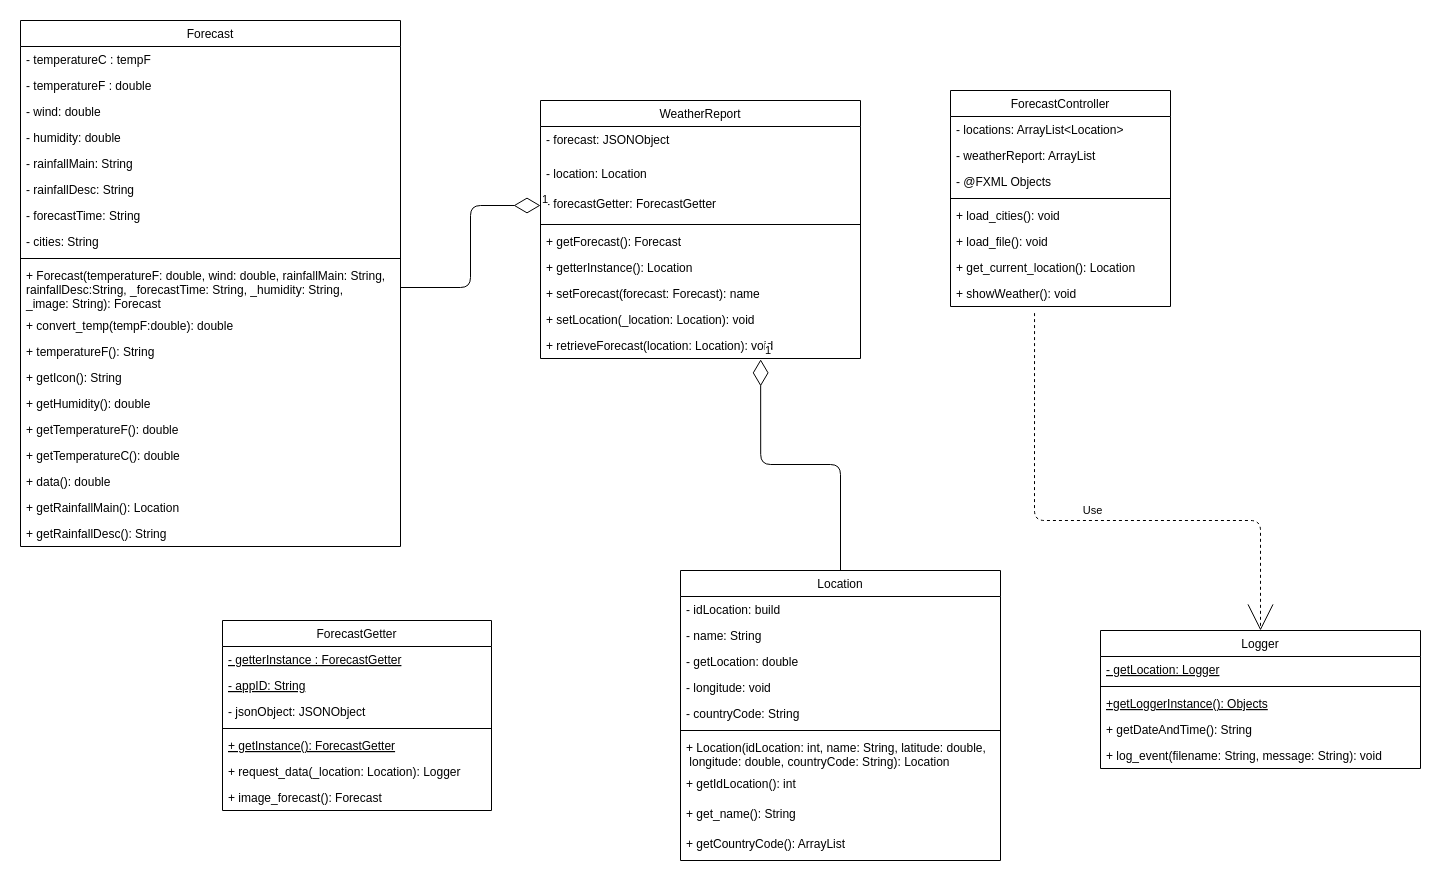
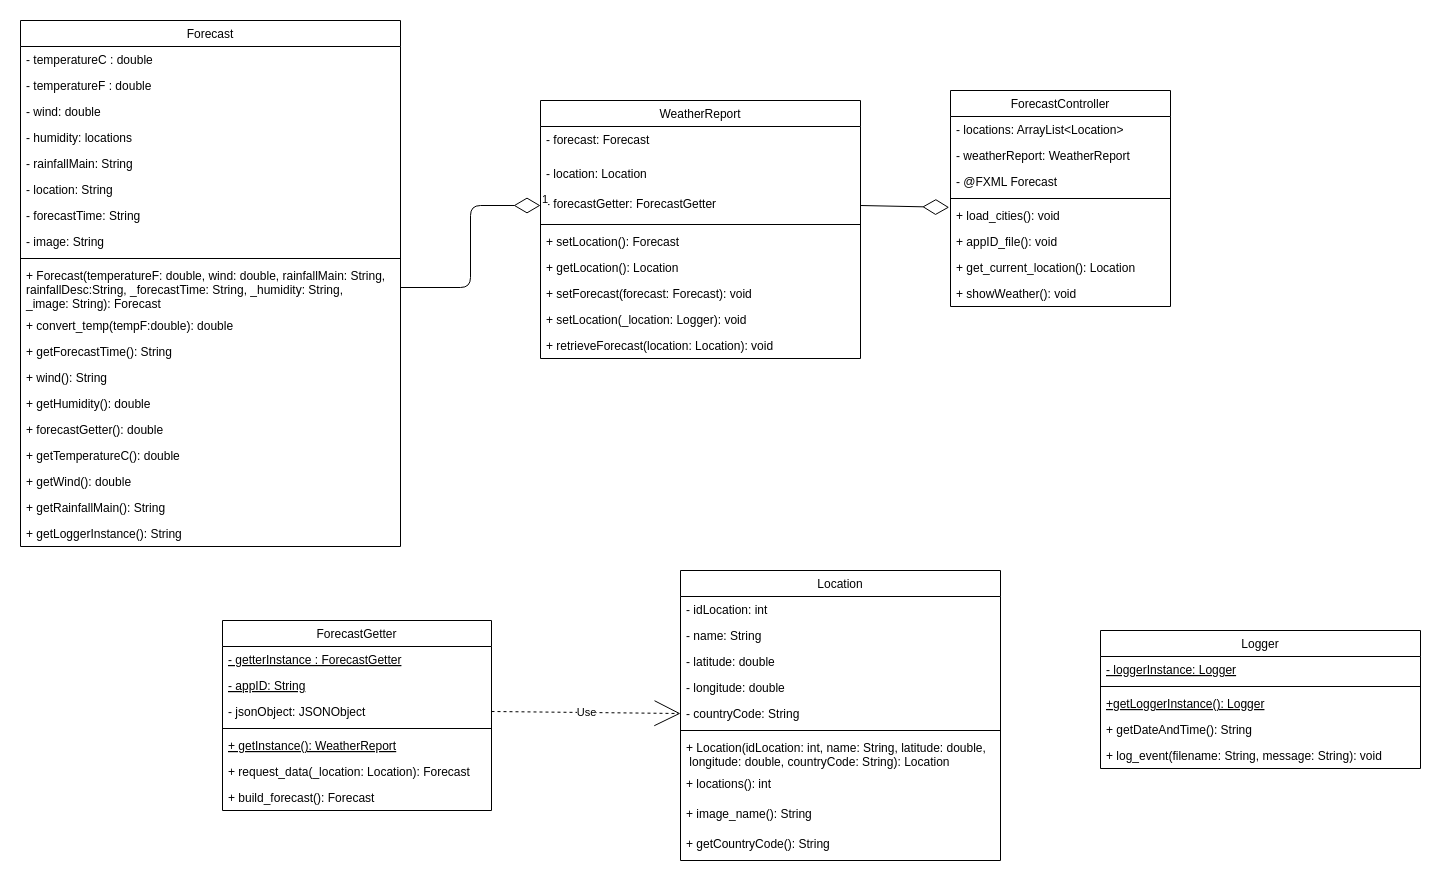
node "- temperatureC : tempF": label "- temperatureC : tempF" -> "- temperatureC : double"
node "- humidity: double": label "- humidity: double" -> "- humidity: locations"
node "- forecast: JSONObject": label "- forecast: JSONObject" -> "- forecast: Forecast"
node "- weatherReport: ArrayList": label "- weatherReport: ArrayList" -> "- weatherReport: WeatherReport"
node "- @FXML Objects": label "- @FXML Objects" -> "- @FXML Forecast"
node "- rainfallDesc: String": label "- rainfallDesc: String" -> "- location: String"
edge "- forecastGetter: ForecastGetter" -> "+ load_cities(): void": added
node "- cities: String": label "- cities: String" -> "- image: String"
node "+ getForecast(): Forecast": label "+ getForecast(): Forecast" -> "+ setLocation(): Forecast"
node "+ load_file(): void": label "+ load_file(): void" -> "+ appID_file(): void"
node "+ getterInstance(): Location": label "+ getterInstance(): Location" -> "+ getLocation(): Location"
node "+ setForecast(forecast: Forecast): name": label "+ setForecast(forecast: Forecast): name" -> "+ setForecast(forecast: Forecast): void"
node "+ setLocation(_location: Location): void": label "+ setLocation(_location: Location): void" -> "+ setLocation(_location: Logger): void"
node "+ temperatureF(): String": label "+ temperatureF(): String" -> "+ getForecastTime(): String"
node "+ getIcon(): String": label "+ getIcon(): String" -> "+ wind(): String"
node "+ getTemperatureF(): double": label "+ getTemperatureF(): double" -> "+ forecastGetter(): double"
edge "Location" -> "+ retrieveForecast(location: Location): void": removed, label "1"
node "+ data(): double": label "+ data(): double" -> "+ getWind(): double"
node "+ getRainfallMain(): Location": label "+ getRainfallMain(): Location" -> "+ getRainfallMain(): String"
edge "+ showWeather(): void" -> "Logger": removed, label "Use"
node "+ getRainfallDesc(): String": label "+ getRainfallDesc(): String" -> "+ getLoggerInstance(): String"
node "- idLocation: build": label "- idLocation: build" -> "- idLocation: int"
node "- getLocation: double": label "- getLocation: double" -> "- latitude: double"
node "- getLocation: Logger": label "- getLocation: Logger" -> "- loggerInstance: Logger"
node "- longitude: void": label "- longitude: void" -> "- longitude: double"
node "+getLoggerInstance(): Objects": label "+getLoggerInstance(): Objects" -> "+getLoggerInstance(): Logger"
edge "- jsonObject: JSONObject" -> "- countryCode: String": added, label "Use"
node "+ getInstance(): ForecastGetter": label "+ getInstance(): ForecastGetter" -> "+ getInstance(): WeatherReport"
node "+ request_data(_location: Location): Logger": label "+ request_data(_location: Location): Logger" -> "+ request_data(_location: Location): Forecast"
node "+ getIdLocation(): int": label "+ getIdLocation(): int" -> "+ locations(): int"
node "+ image_forecast(): Forecast": label "+ image_forecast(): Forecast" -> "+ build_forecast(): Forecast"
node "+ get_name(): String": label "+ get_name(): String" -> "+ image_name(): String"
node "+ getCountryCode(): ArrayList": label "+ getCountryCode(): ArrayList" -> "+ getCountryCode(): String"
